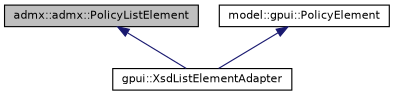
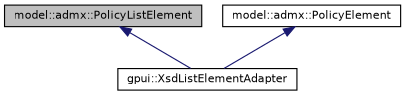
node "admx::admx::PolicyListElement": label "admx::admx::PolicyListElement" -> "model::admx::PolicyListElement"
node "model::gpui::PolicyElement": label "model::gpui::PolicyElement" -> "model::admx::PolicyElement"
